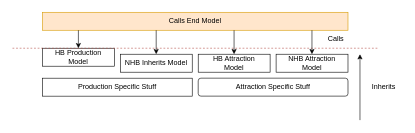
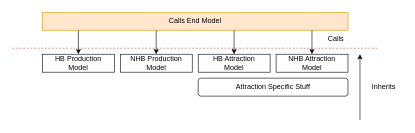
node "HB Production Model": moved (78, 57) -> (78, 63)
node "NHB Inherits Model": label "NHB Inherits Model" -> "NHB Production Model"
node "Production Specific Stuff": removed
